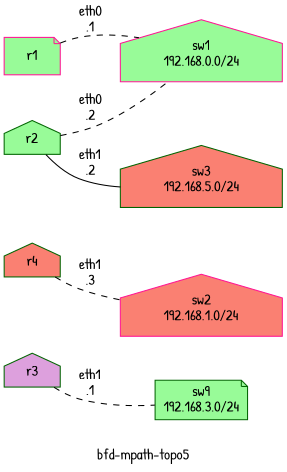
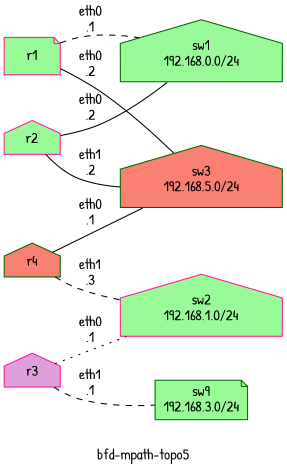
node "sw1 192.168.0.0/24": color deeppink -> darkgreen
edge "r1" -- "sw3 192.168.5.0/24": added, label "eth0 .2"
edge "sw1 192.168.0.0/24" -- "r2": style dashed -> solid
node "r2": color darkgreen -> deeppink
edge "sw3 192.168.5.0/24" -- "r4": added, label "eth0 .1"
node "sw2 192.168.1.0/24": fillcolor salmon -> palegreen
edge "sw2 192.168.1.0/24" -- "r3": added, label "eth0 .1"
node "r3": color darkgreen -> deeppink
